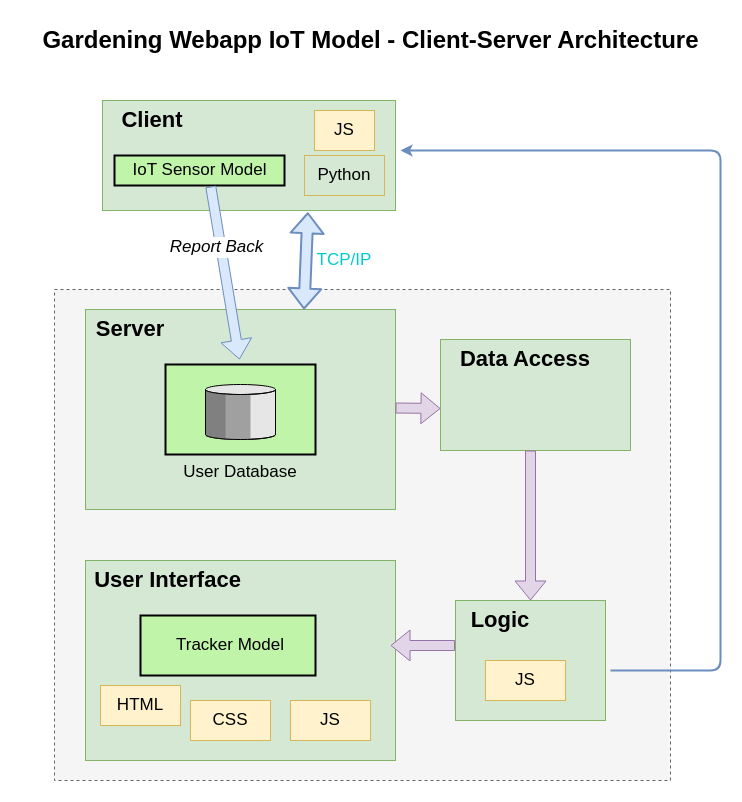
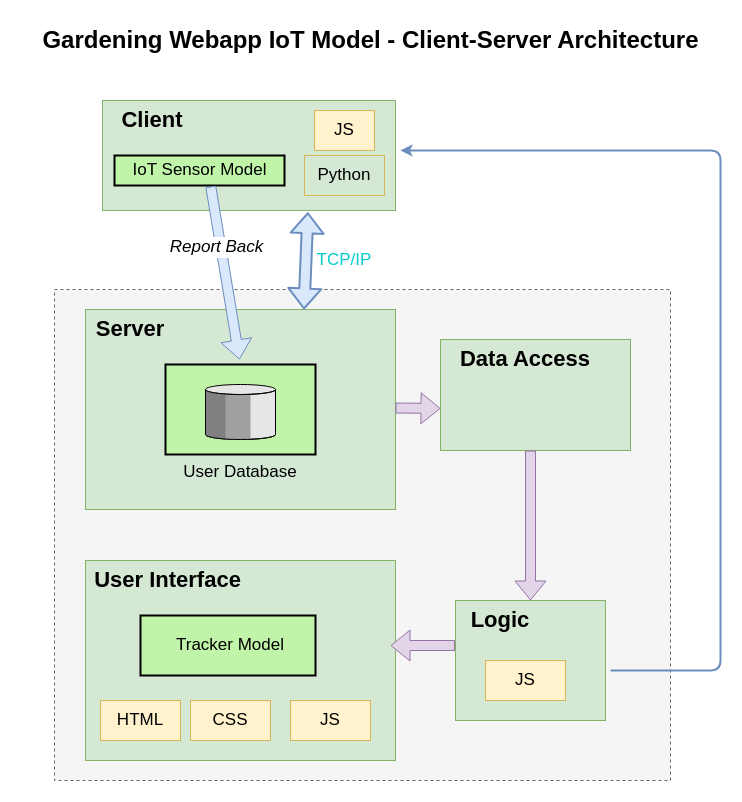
node "HTML": moved (141, 706) -> (141, 721)
